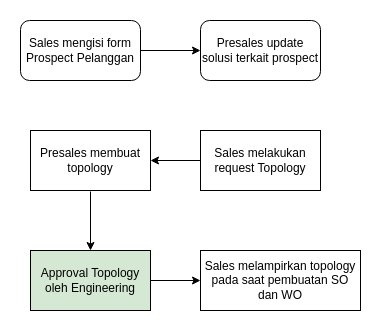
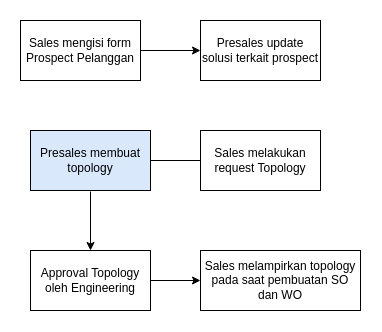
node "Sales mengisi form Prospect Pelanggan": shape rounded rectangle -> rectangle
node "Presales update solusi terkait prospect": shape rounded rectangle -> rectangle
node "Presales membuat topology": fillcolor #ffffff -> #dae8fc
edge "Sales melakukan request Topology" -> "Presales membuat topology": arrowhead classic -> none
node "Approval Topology oleh Engineering": fillcolor #d5e8d4 -> #ffffff
